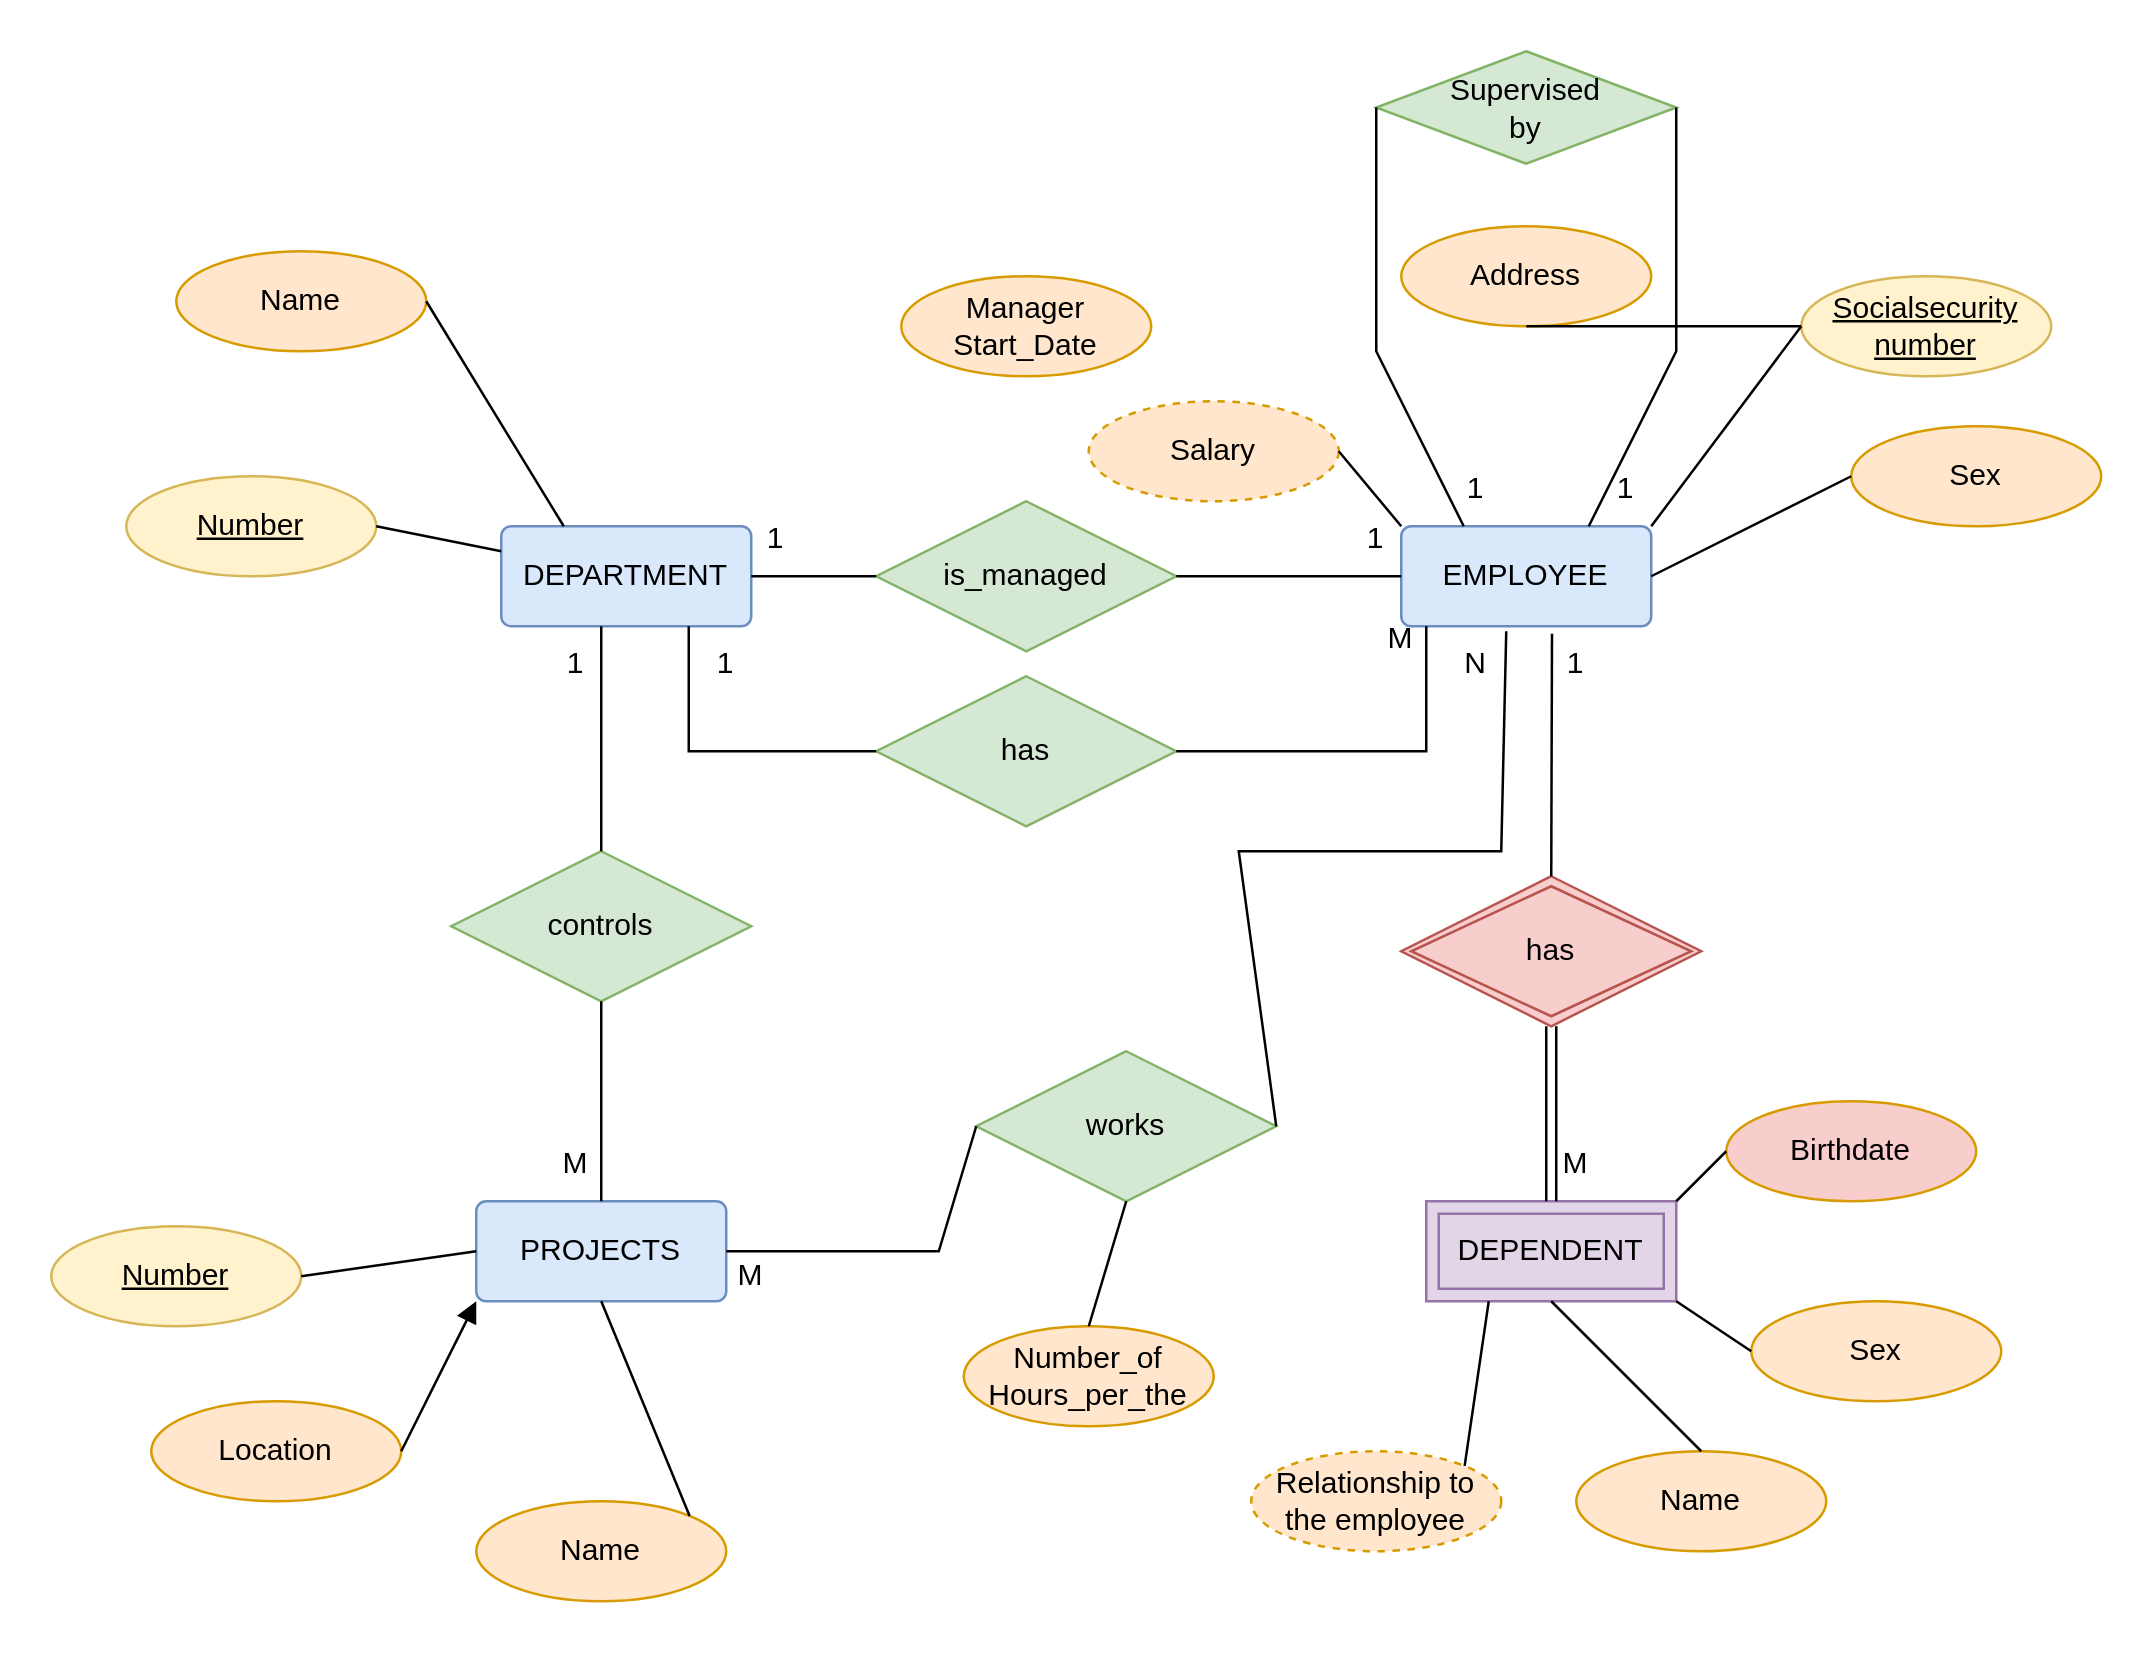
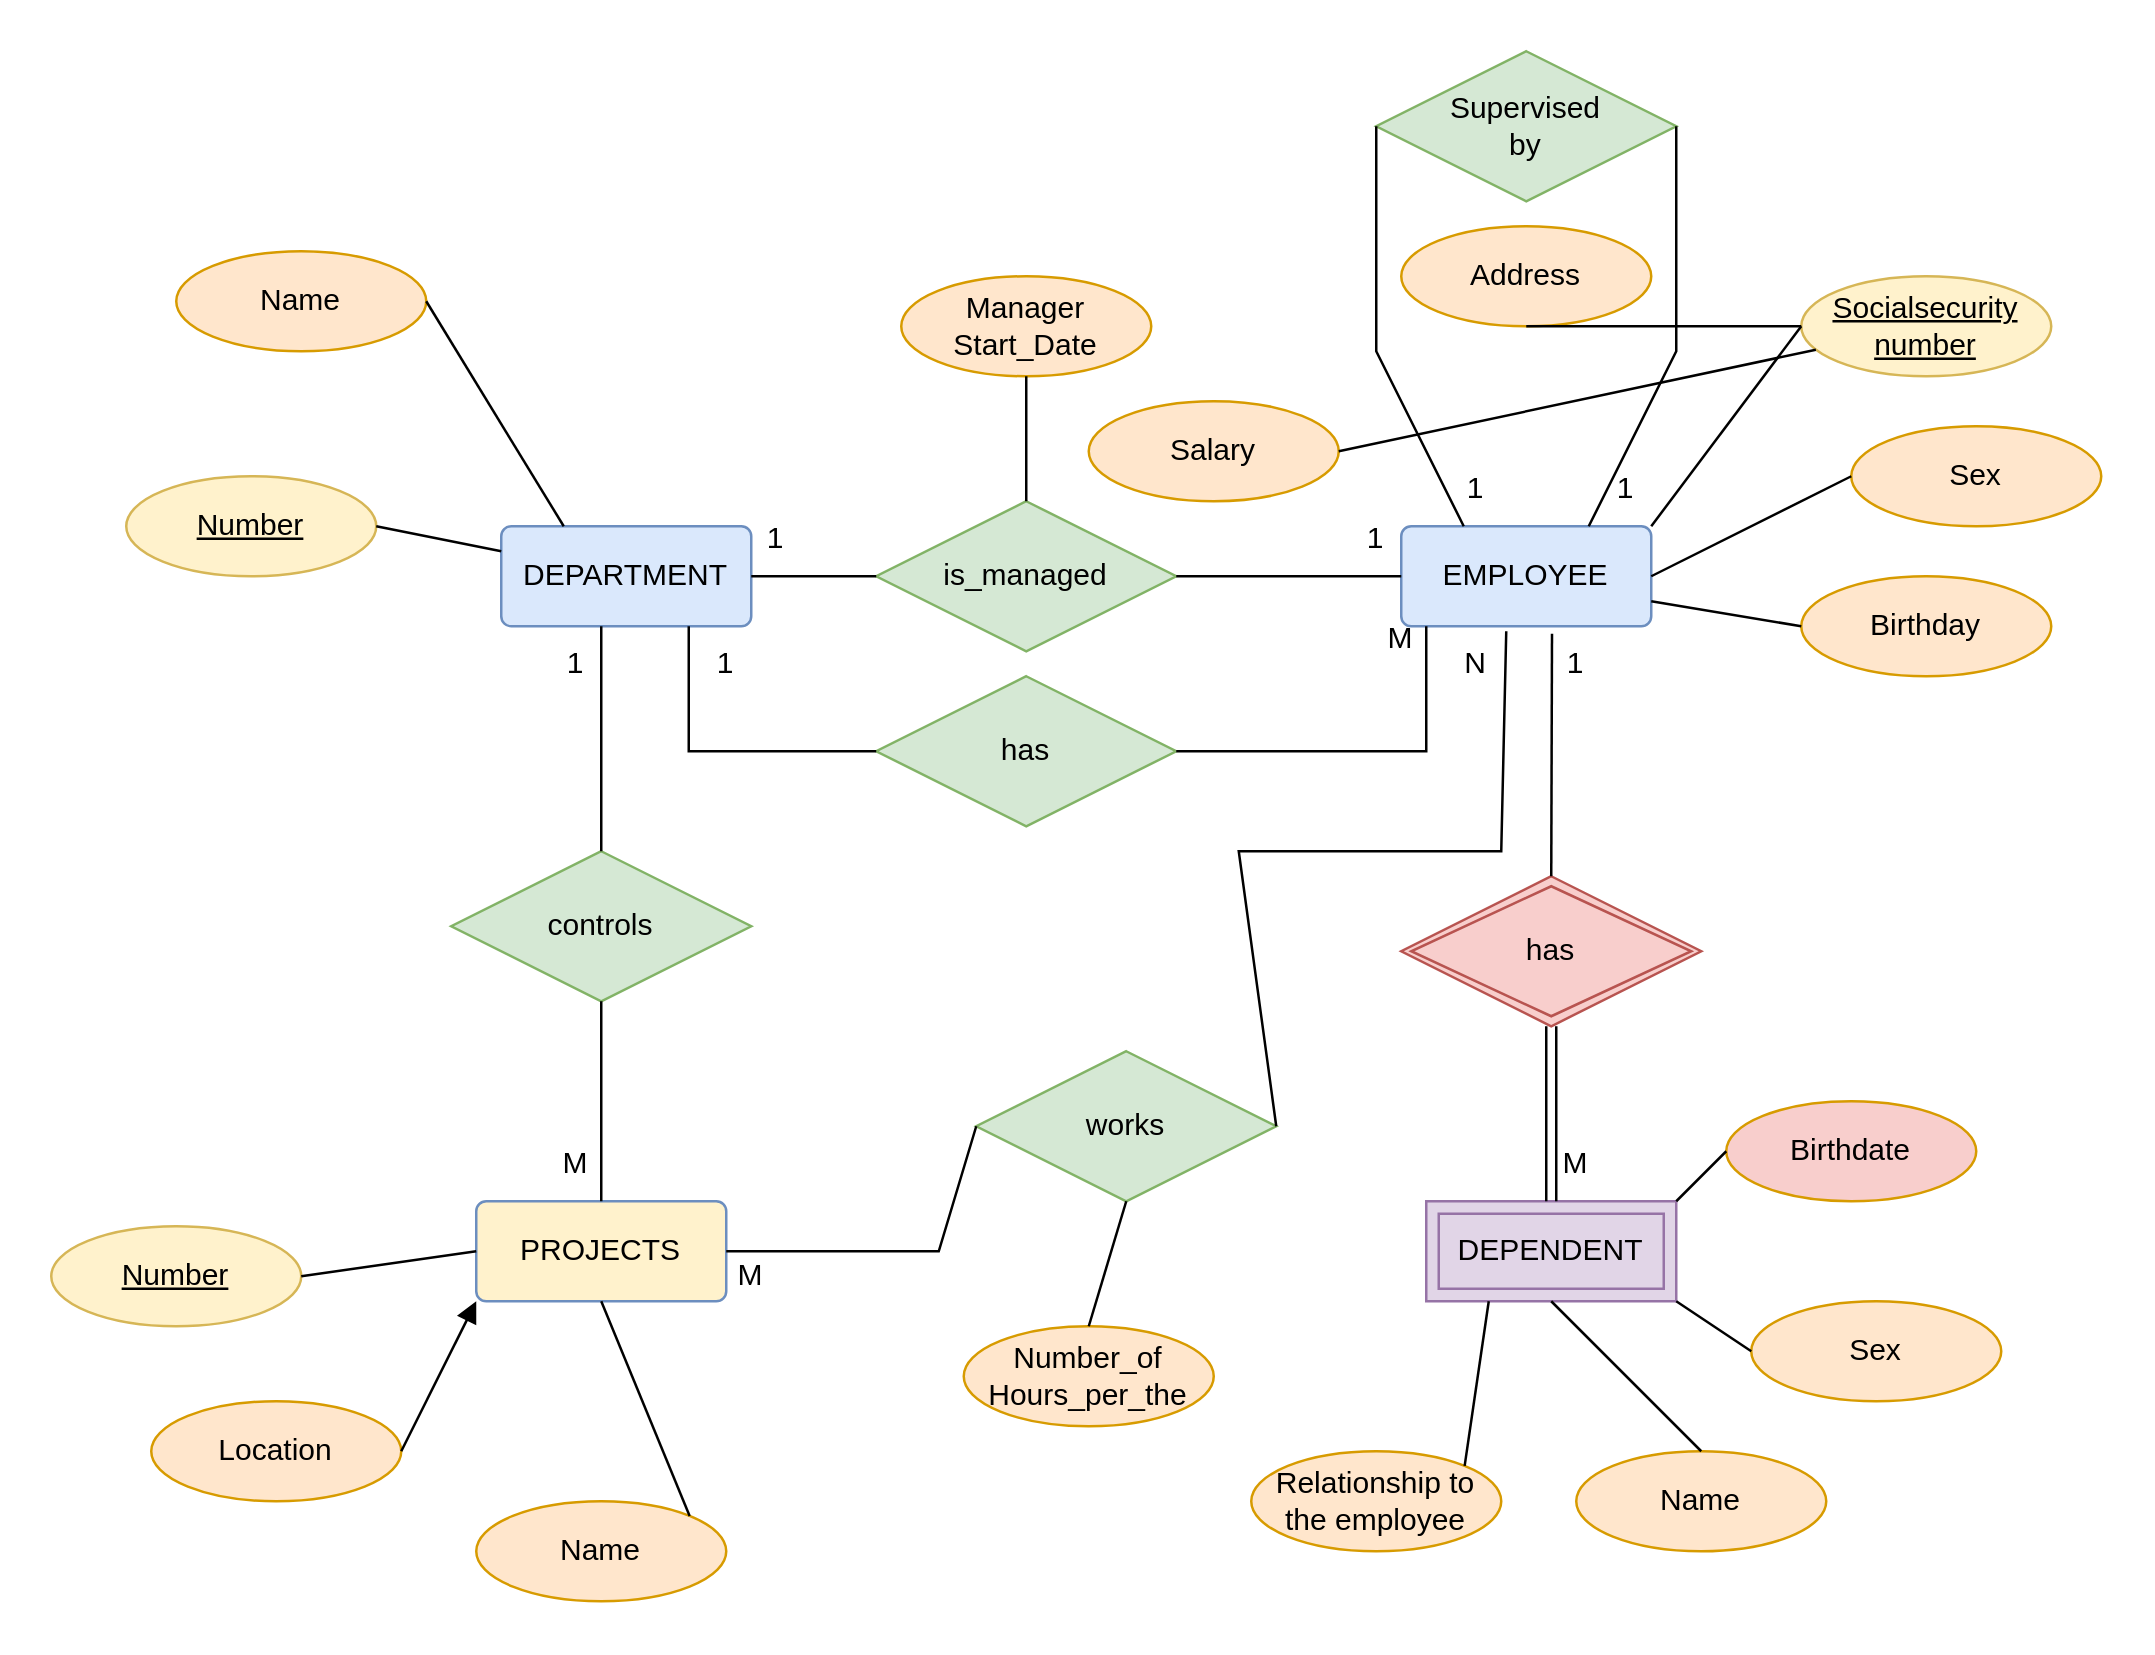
node "Supervised by": size 300x113 -> 300x150
edge "Manager Start_Date" -- "is_managed": added
node "Salary": style dashed -> solid
edge "Salary" -- "EMPLOYEE": now "Salary" -- "Socialsecurity number"
edge "EMPLOYEE" -- "Birthday": added
node "Birthday": added
node "PROJECTS": fillcolor #dae8fc -> #fff2cc
node "Relationship to the employee": style dashed -> solid
